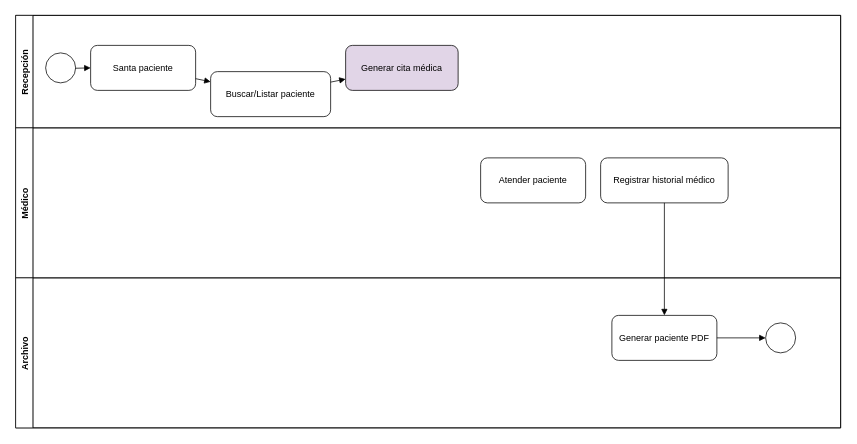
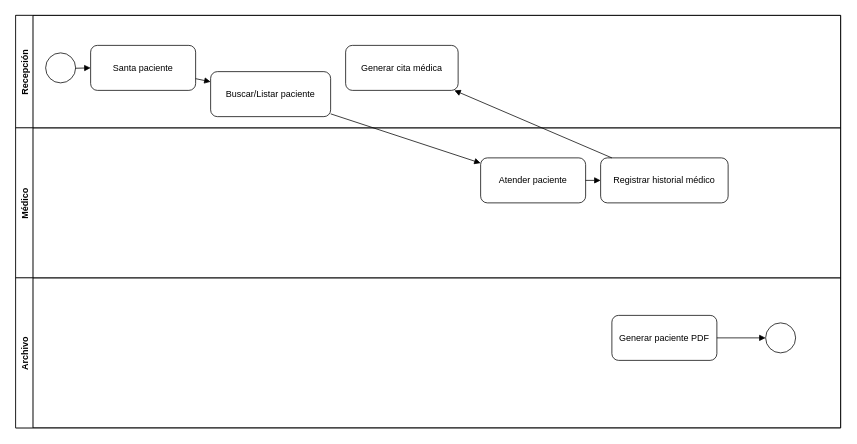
node "Generar cita médica": fillcolor #e1d5e7 -> #ffffff
edge "Buscar/Listar paciente" -> "Generar cita médica": now "Buscar/Listar paciente" -> "Atender paciente"
edge "Atender paciente" -> "Registrar historial médico": added
edge "Registrar historial médico" -> "Generar paciente PDF": now "Registrar historial médico" -> "Generar cita médica"
